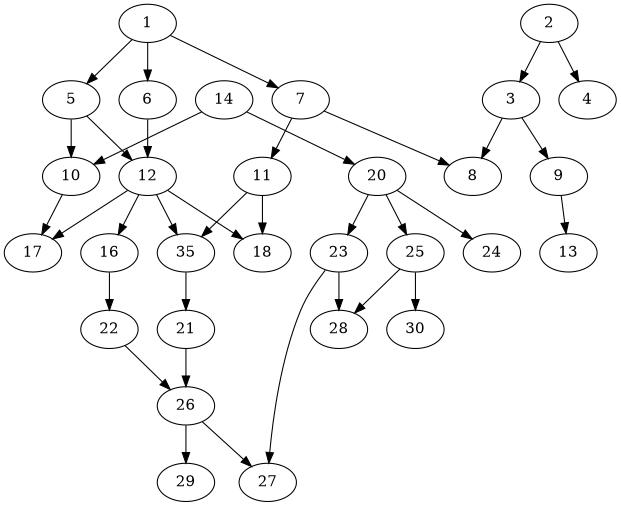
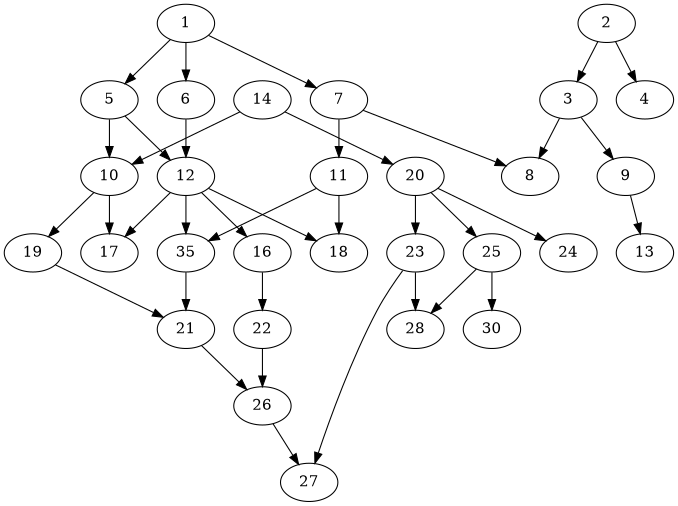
node "19": added
node "29": removed
